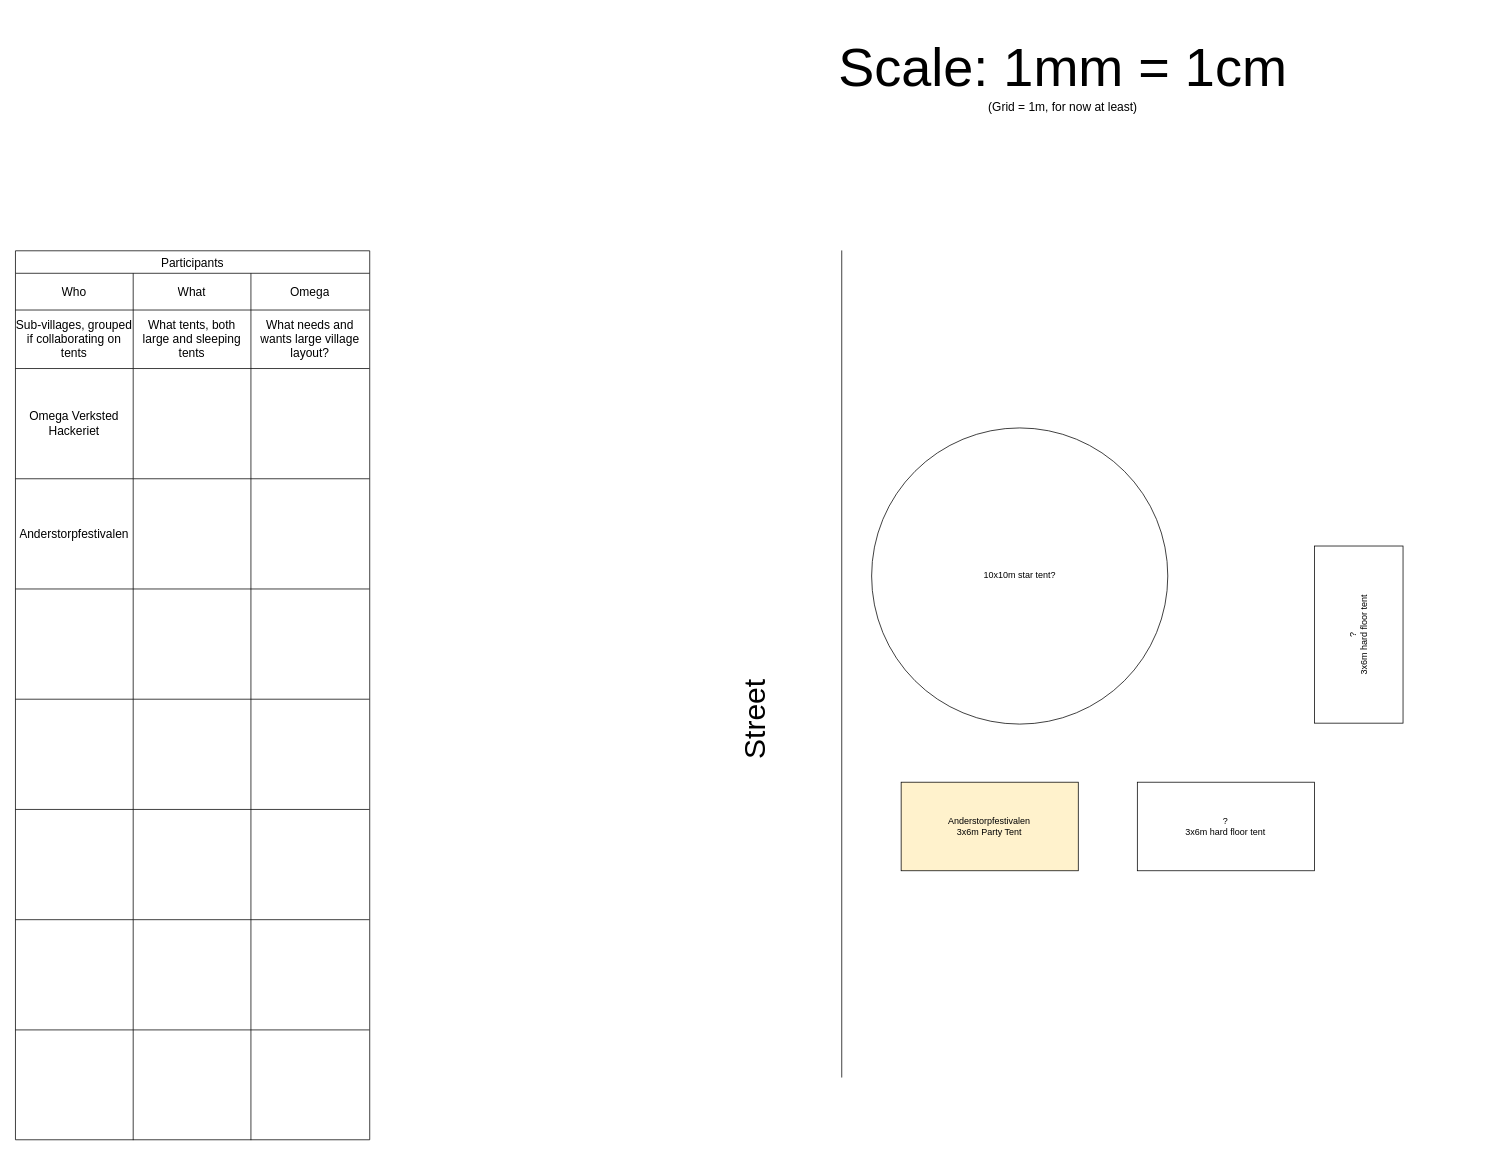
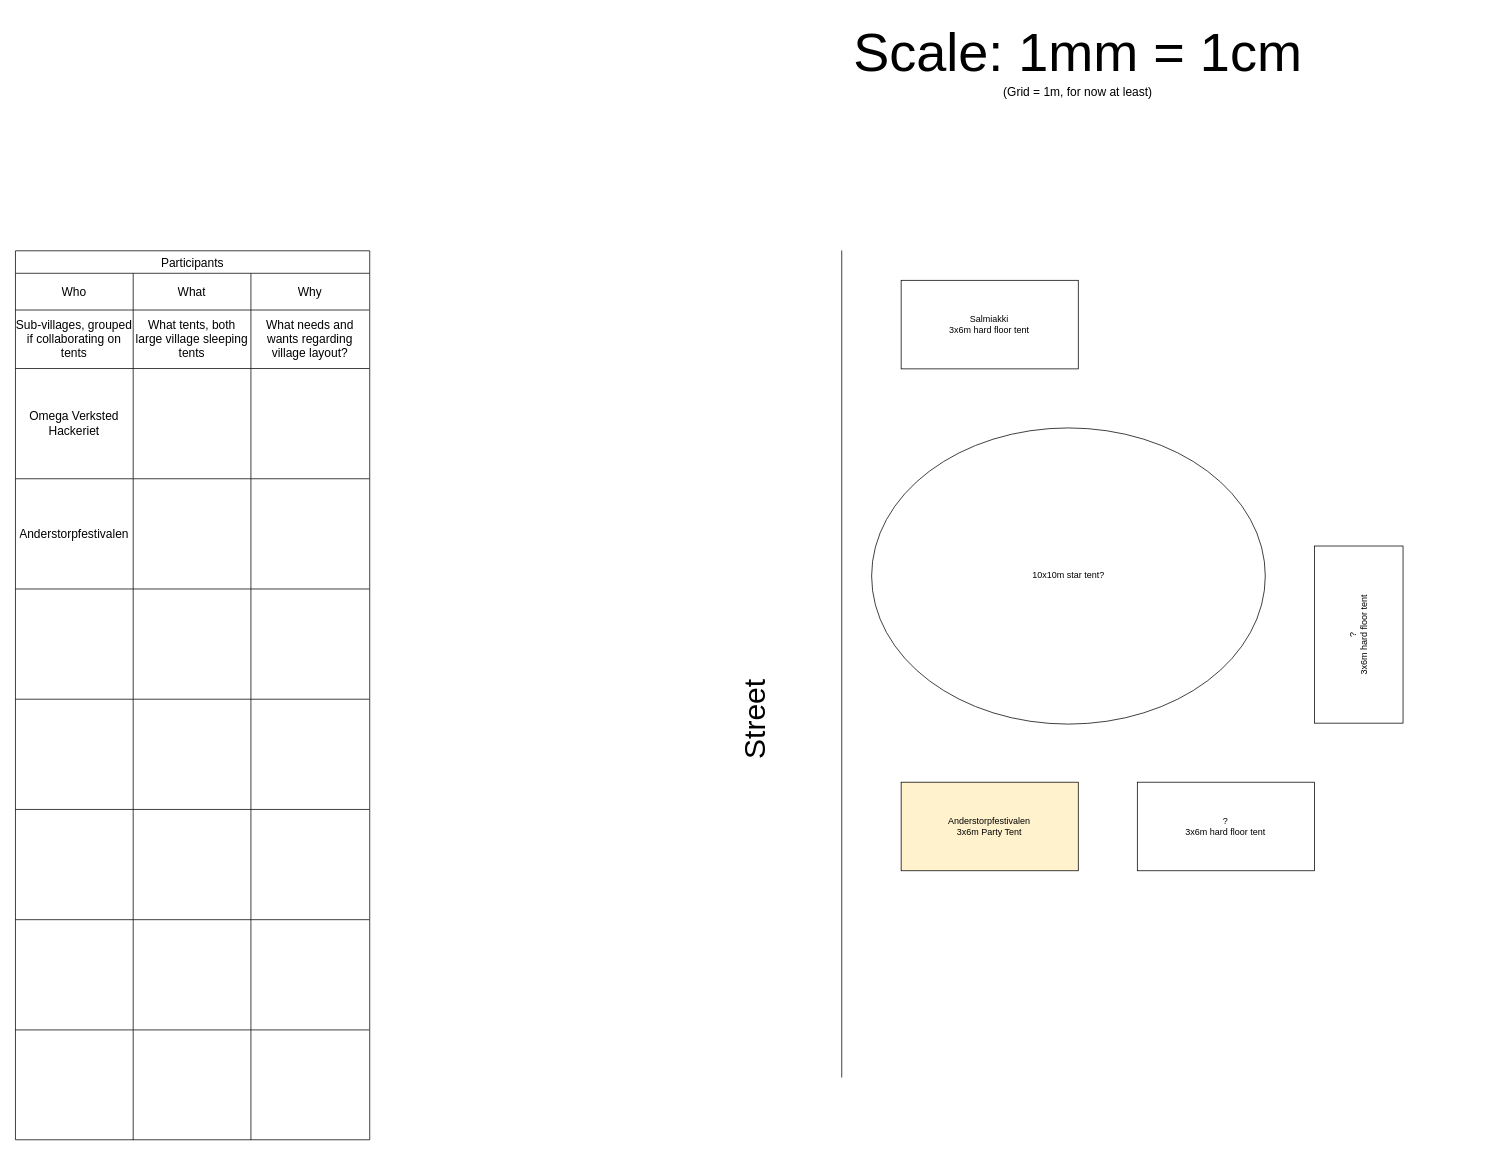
node "Scale: 1mm = 1cm (Grid = 1m, for now at least)": moved (1063, 74) -> (1078, 59)
node "Omega": label "Omega" -> "Why"
node "Salmiakki 3x6m hard floor tent": added
node "What tents, both large and sleeping tents": label "What tents, both large and sleeping tents" -> "What tents, both large village sleeping tents"
node "What needs and wants large village layout?": label "What needs and wants large village layout?" -> "What needs and wants regarding village layout?"
node "10x10m star tent?": size 296x296 -> 394x296
